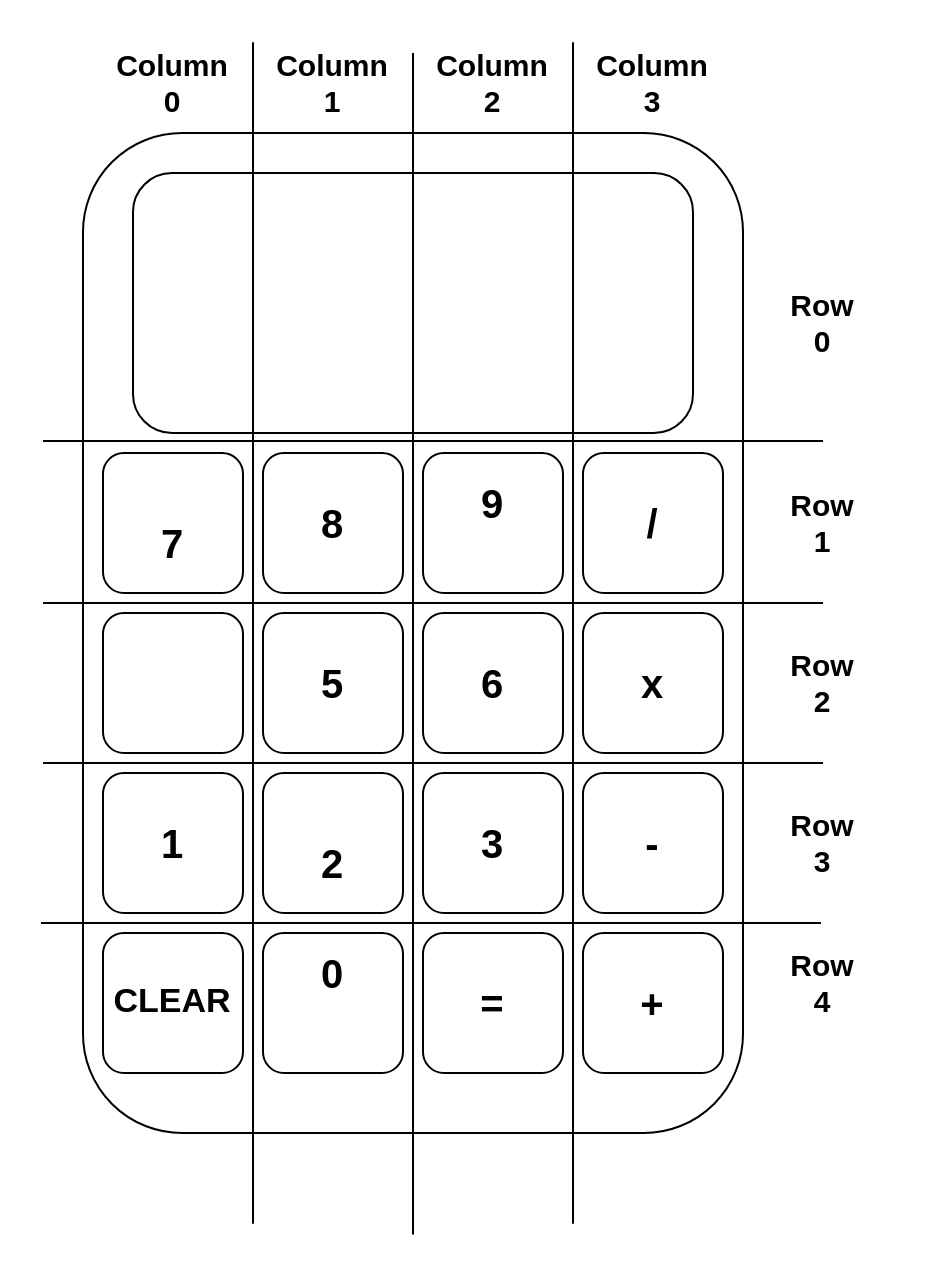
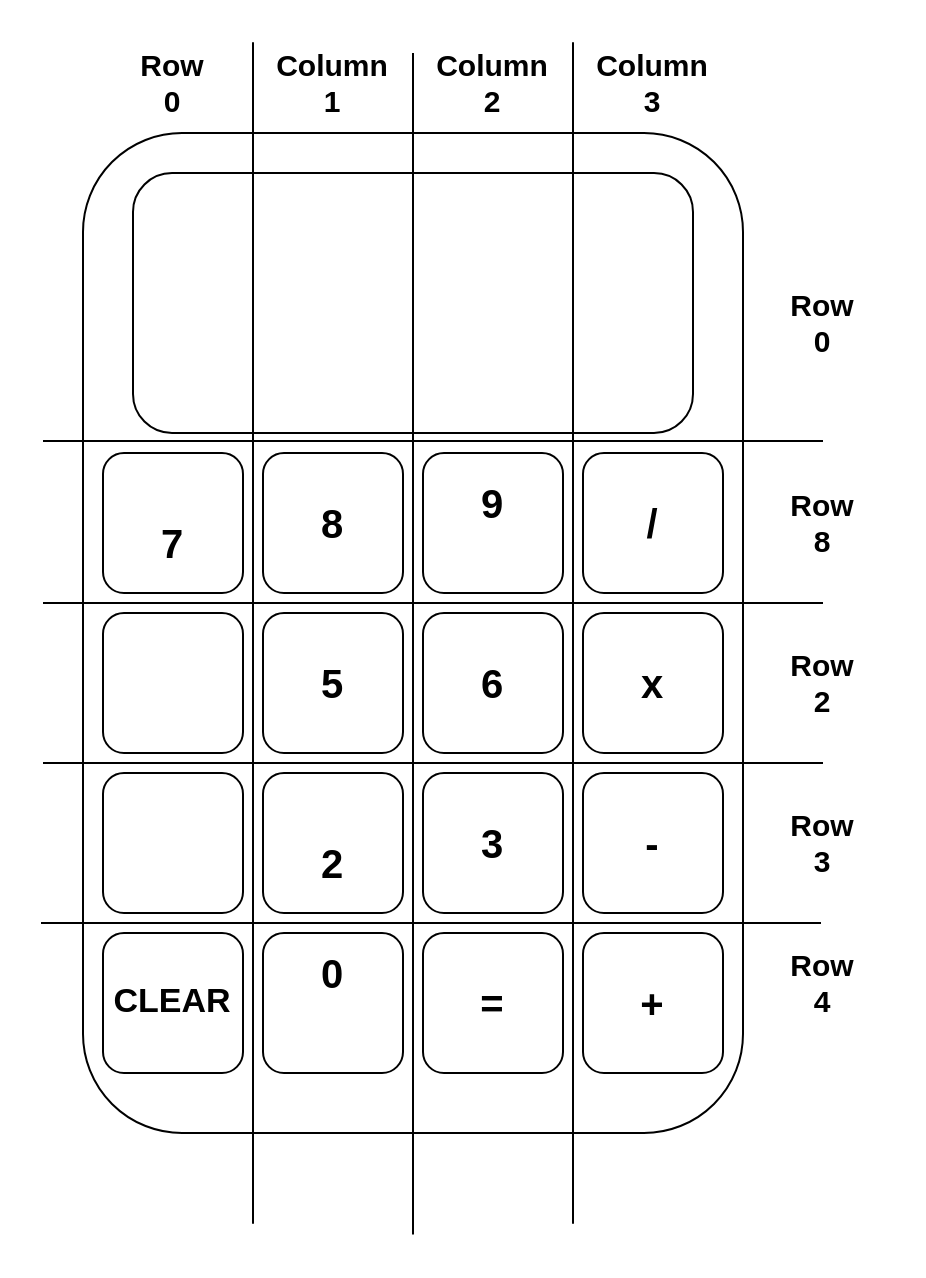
node "Column 0": label "Column 0" -> "Row 0"
node "Row 1": label "Row 1" -> "Row 8"
node "1": removed
